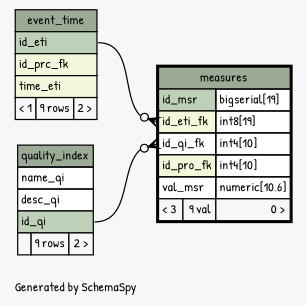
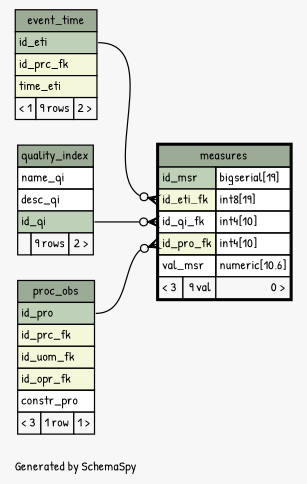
node "proc_obs": added
